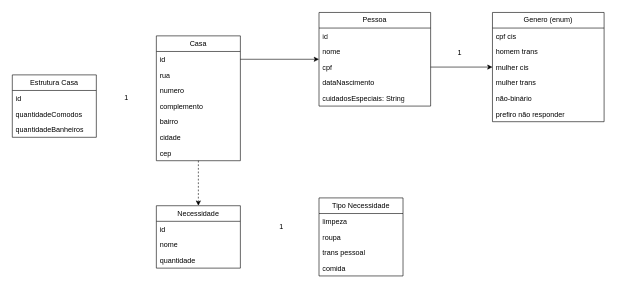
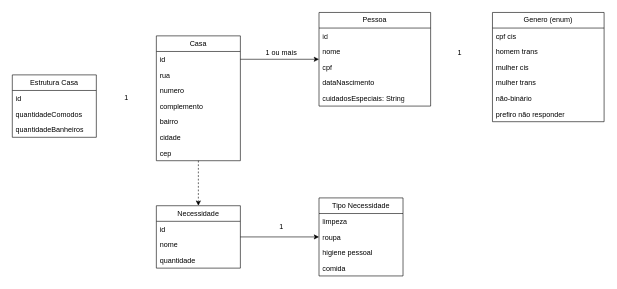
node "1 ou mais": added
edge "cpf" -> "Genero (enum)": removed
edge "Necessidade" -> "Tipo Necessidade": added
node "trans pessoal": label "trans pessoal" -> "higiene pessoal"
